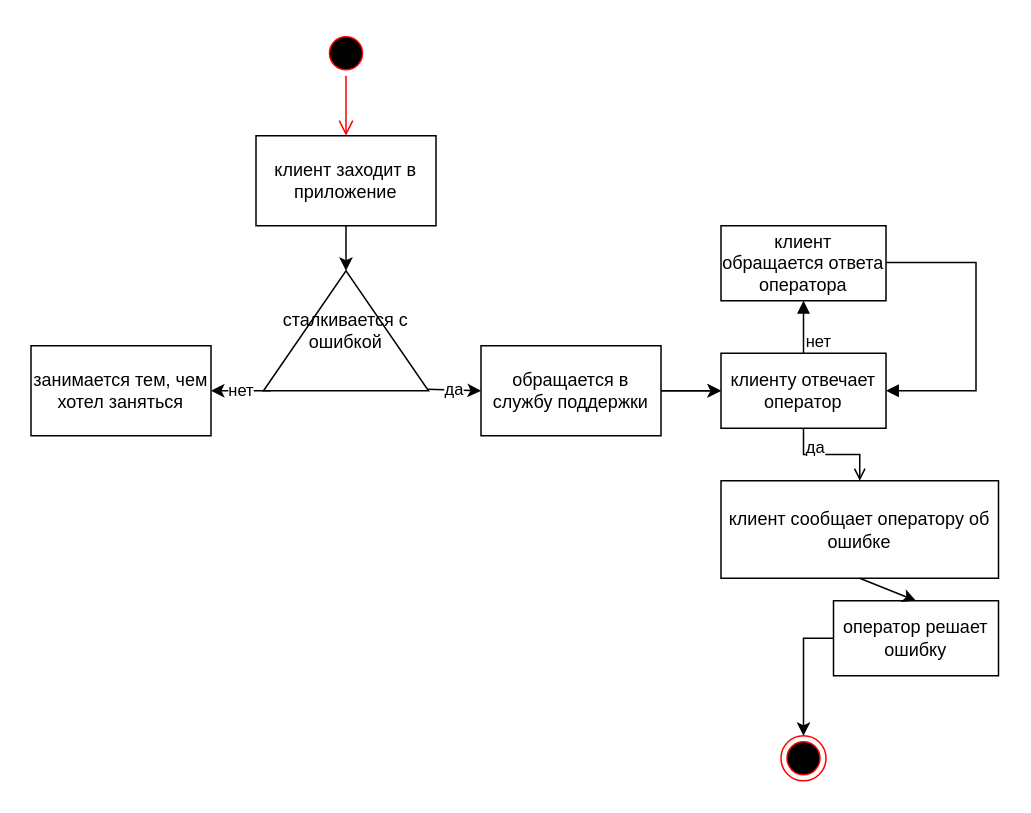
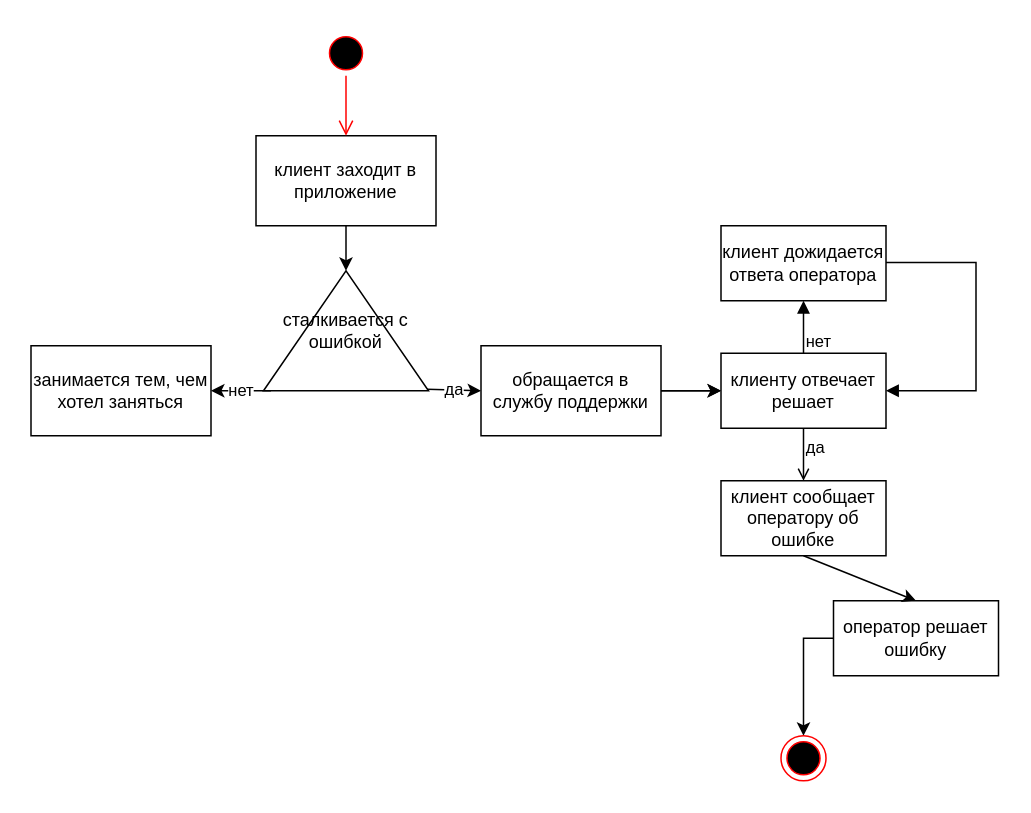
node "клиент обращается ответа оператора": label "клиент обращается ответа оператора" -> "клиент дожидается ответа оператора"
node "клиенту отвечает оператор": label "клиенту отвечает оператор" -> "клиенту отвечает решает"
node "клиент сообщает оператору об ошибке": size 278x98 -> 165x75
